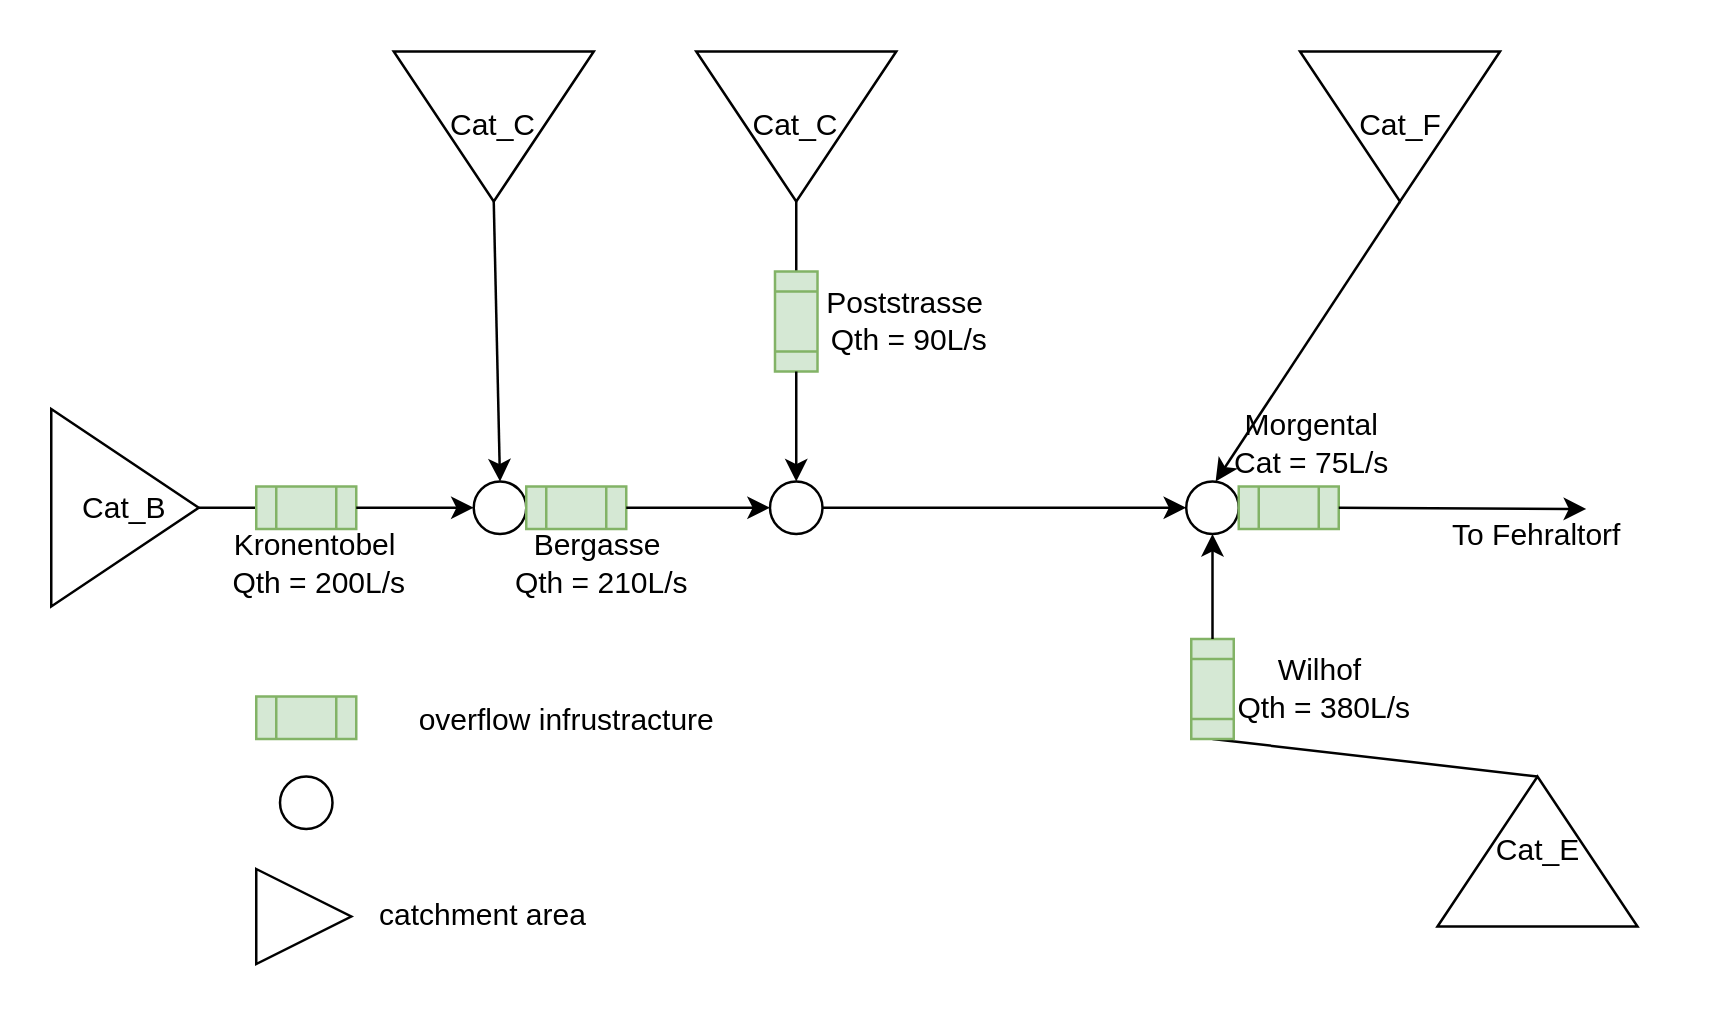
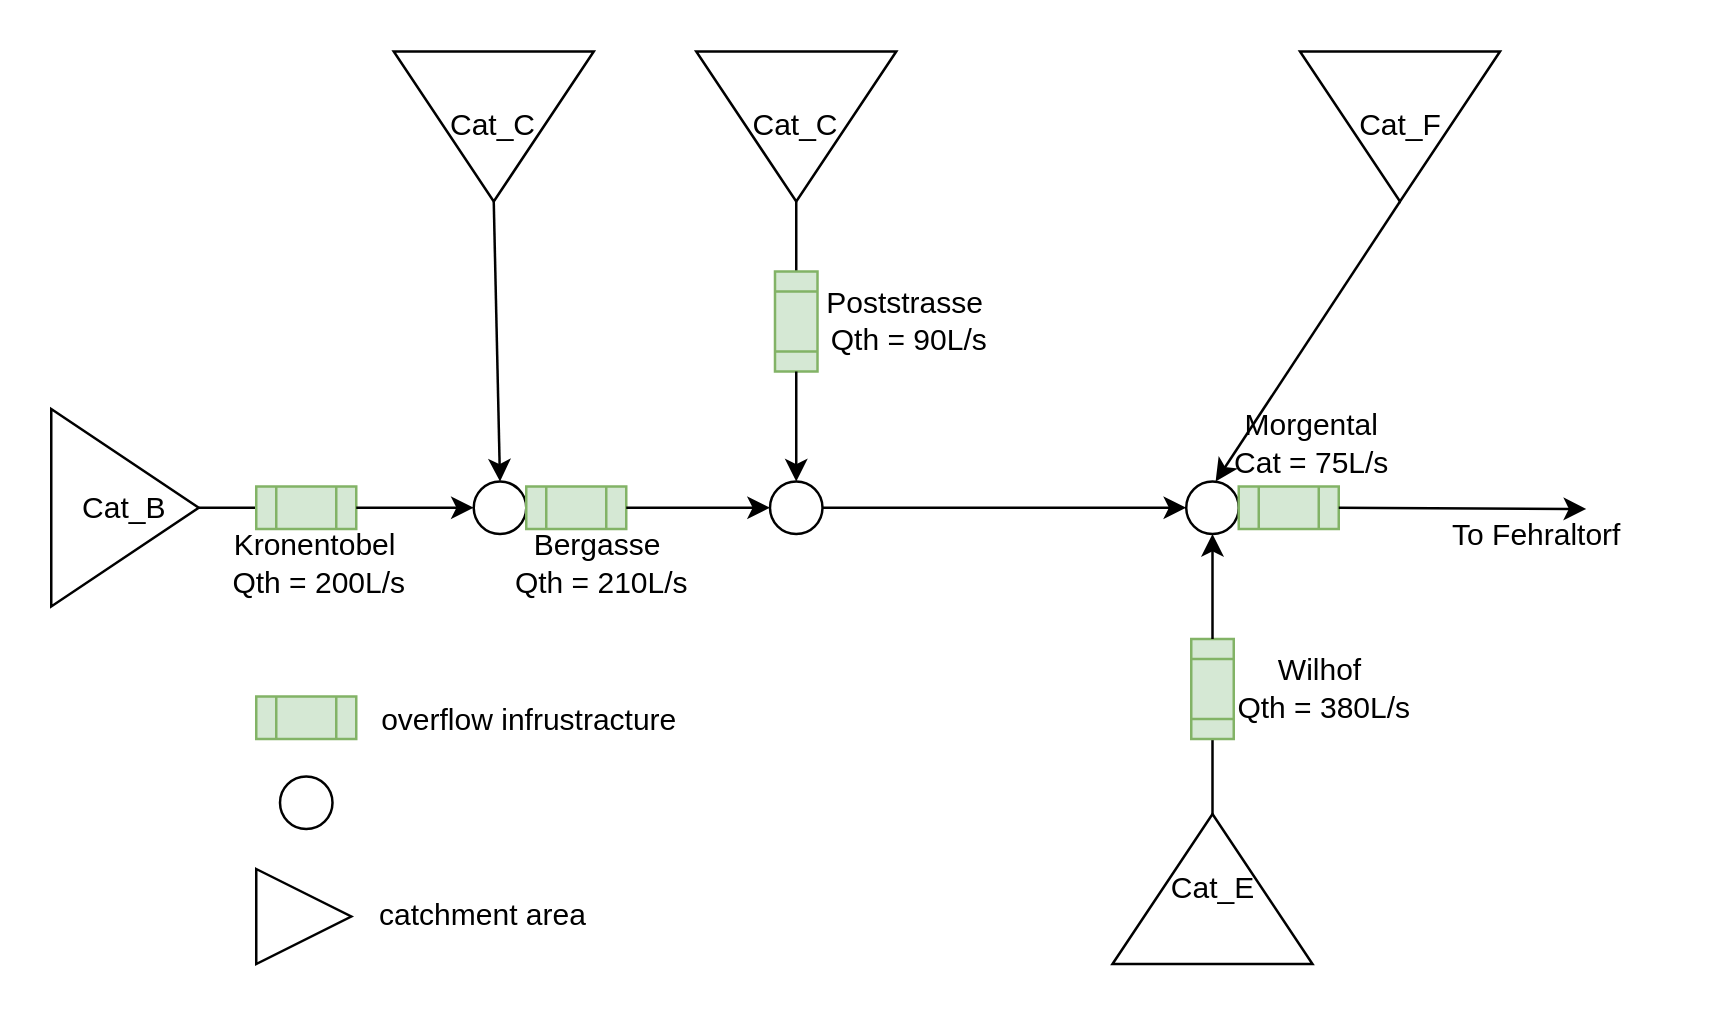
node "overflow infrustracture": moved (568, 721) -> (530, 721)
node "Cat_E": moved (1538, 851) -> (1213, 889)
